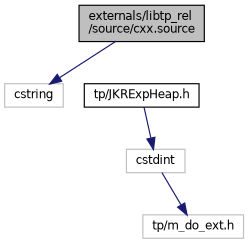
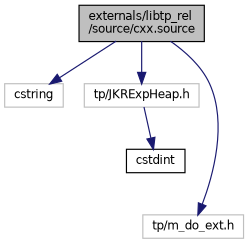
edge "externals/libtp_rel /source/cxx.source" -> "tp/JKRExpHeap.h": added
node "tp/JKRExpHeap.h": color black -> grey75
node "cstdint": color grey75 -> black
edge "cstdint" -> "tp/m_do_ext.h": now "externals/libtp_rel /source/cxx.source" -> "tp/m_do_ext.h"
